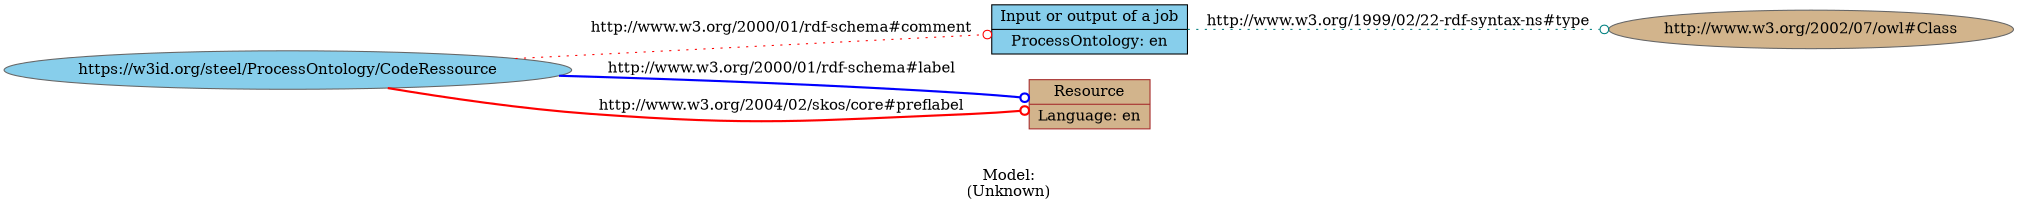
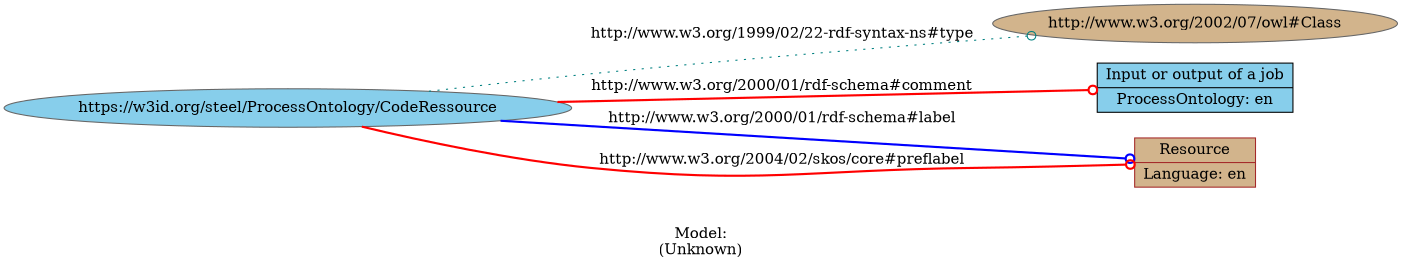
edge "Input or output of a job" -> "http://www.w3.org/2002/07/owl#Class": now "https://w3id.org/steel/ProcessOntology/CodeRessource" -> "http://www.w3.org/2002/07/owl#Class"
edge "https://w3id.org/steel/ProcessOntology/CodeRessource" -> "Input or output of a job": style dotted -> bold
